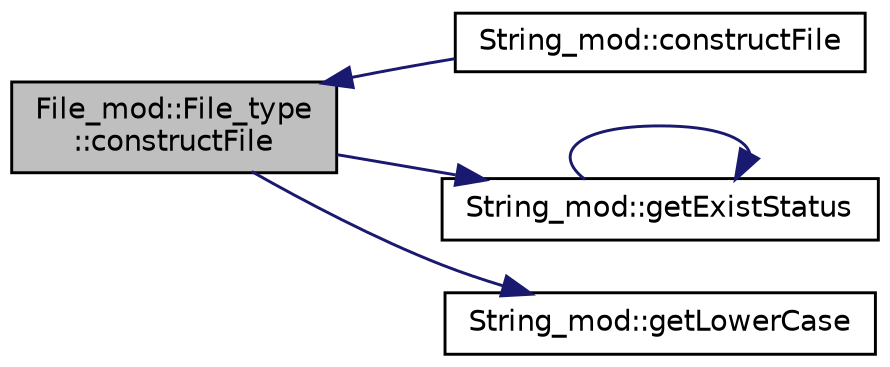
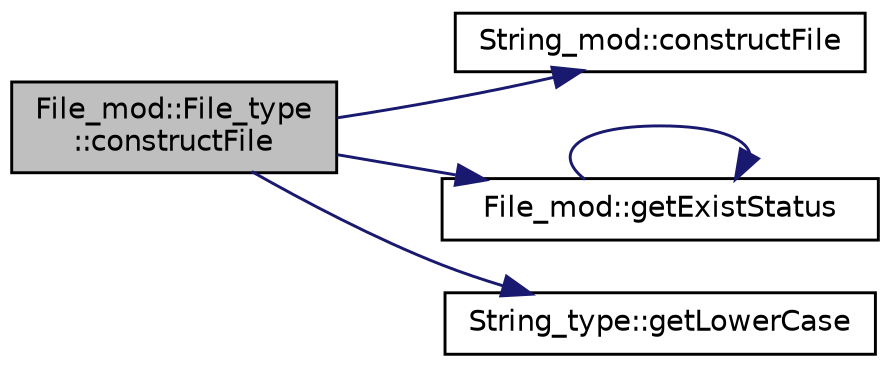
edge "String_mod::constructFile" -> "File_mod::File_type ::constructFile": reversed
node "String_mod::getExistStatus": label "String_mod::getExistStatus" -> "File_mod::getExistStatus"
node "String_mod::getLowerCase": label "String_mod::getLowerCase" -> "String_type::getLowerCase"
